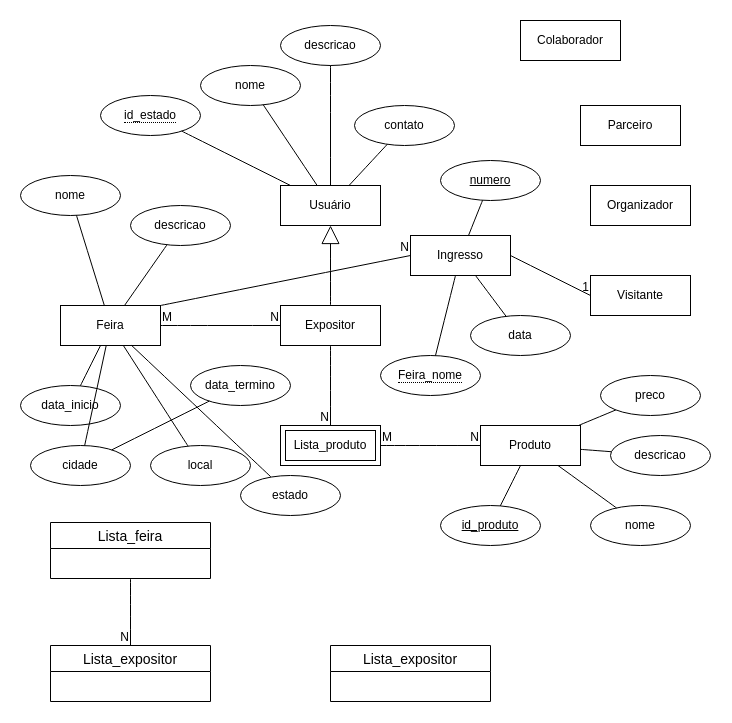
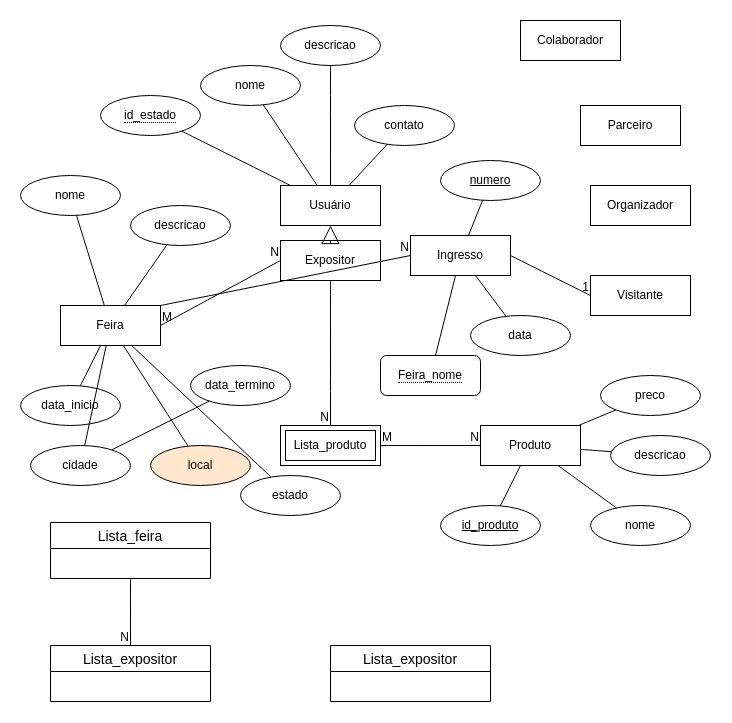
node "Expositor": moved (331, 326) -> (331, 261)
node "Feira_nome": shape ellipse -> rounded rectangle
node "local": fillcolor #ffffff -> #ffe6cc
